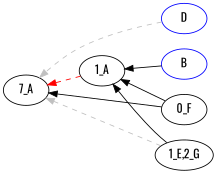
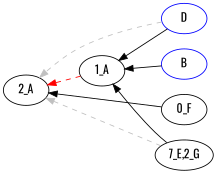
node "7_A": label "7_A" -> "2_A"
edge "0_F" -> "1_A": now "D" -> "1_A"
node "1_E,2_G": label "1_E,2_G" -> "7_E,2_G"
